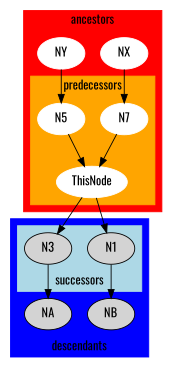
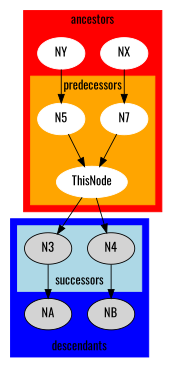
node "N1": label "N1" -> "N4"
